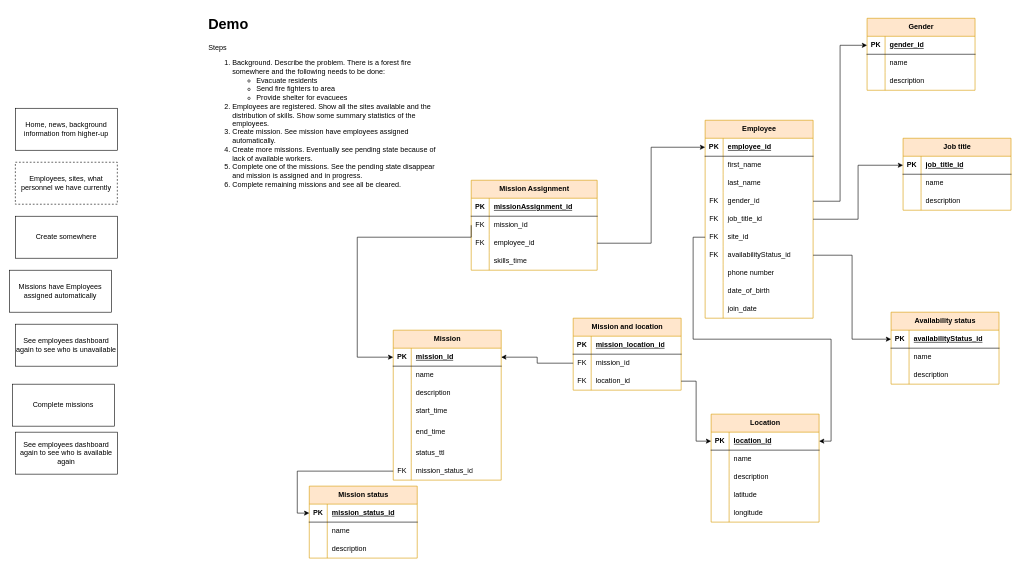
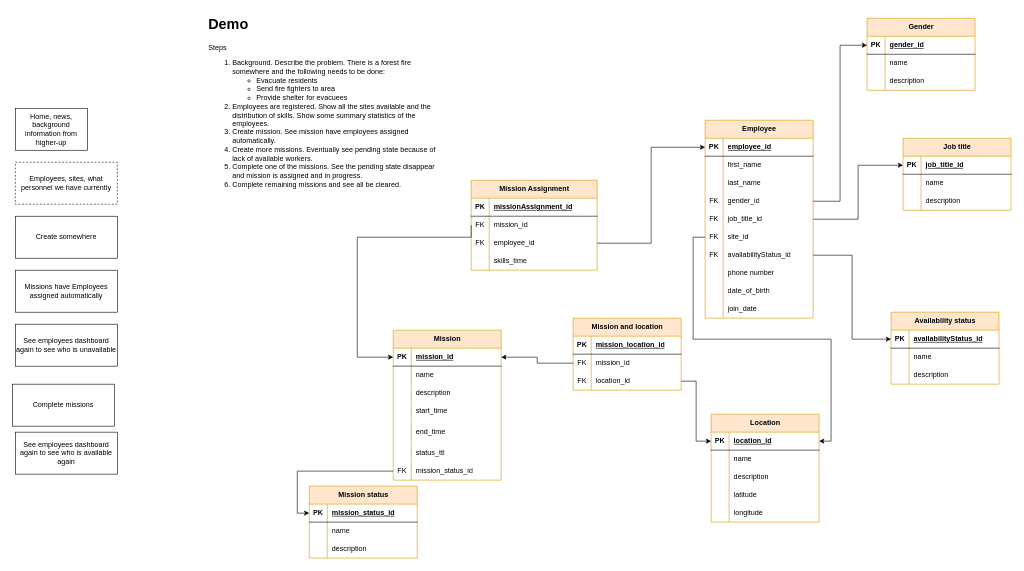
node "Home, news, background information from higher-up": size 102x42 -> 72x42
node "Missions have Employees assigned automatically": moved (60, 291) -> (66, 291)
